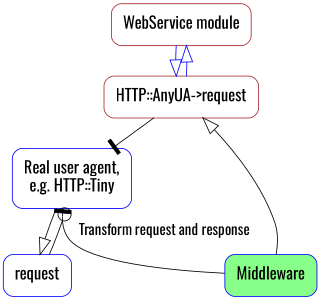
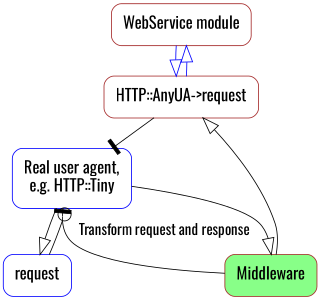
edge "Real user agent, e.g. HTTP::Tiny" -> "Middleware": added
node "Middleware": color blue -> brown
